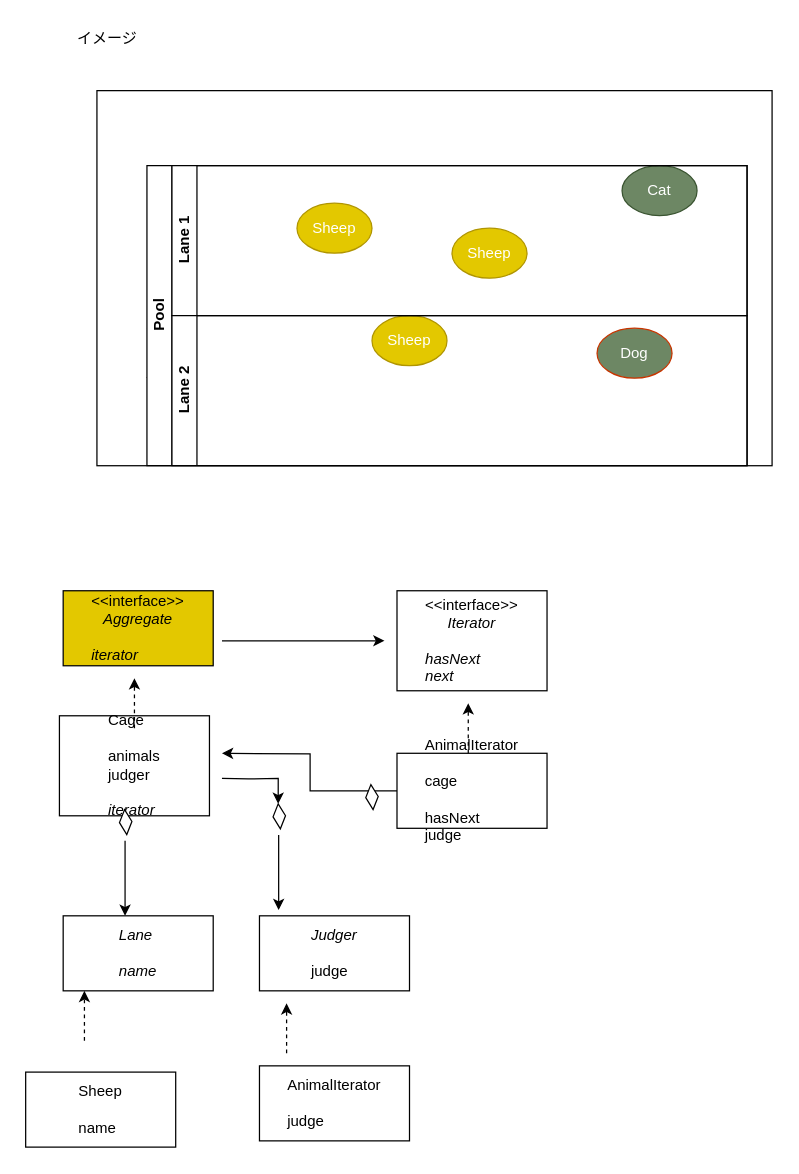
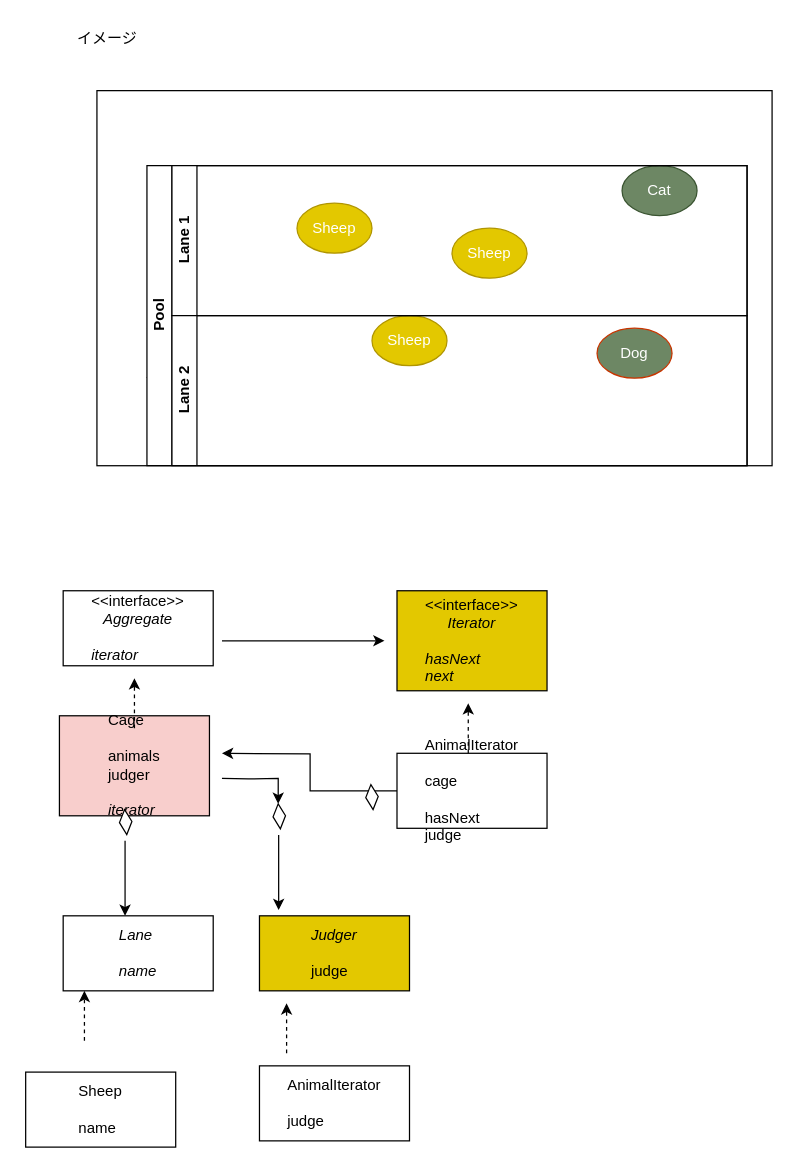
node "<<interface>> Aggregate iterator": fillcolor #e3c800 -> #ffffff
node "<<interface>> Iterator hasNext next": fillcolor #ffffff -> #e3c800
node "Cage animals judger iterator": fillcolor #ffffff -> #f8cecc
node "Judger judge": fillcolor #ffffff -> #e3c800
